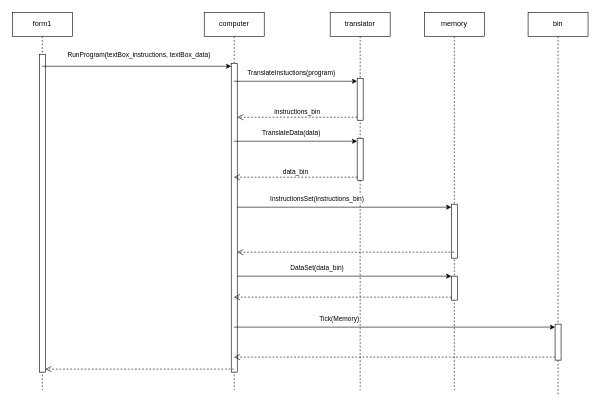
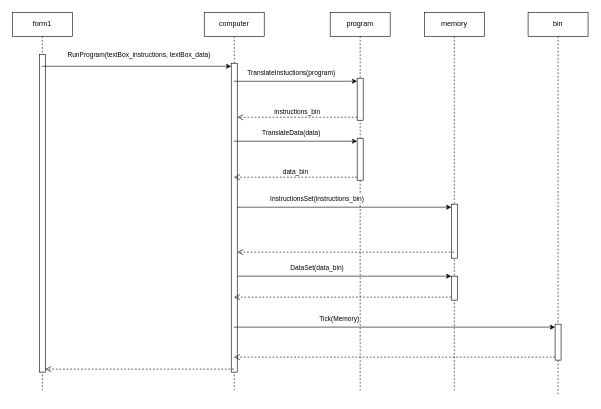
node "translator": label "translator" -> "program"
